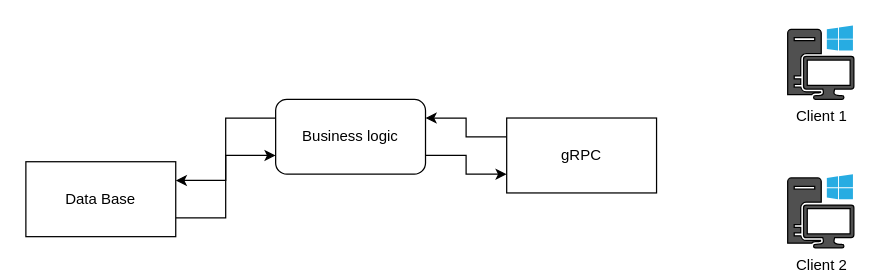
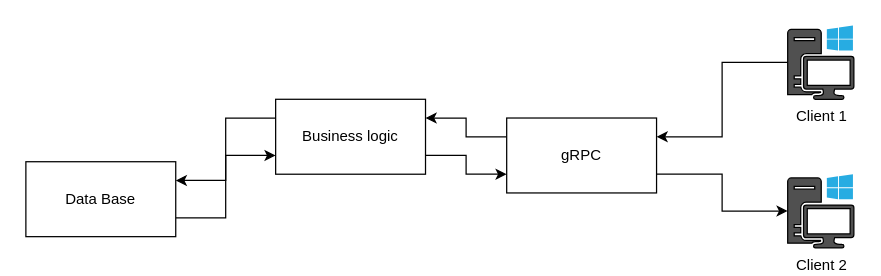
edge "Client 1" -> "gRPC": added
node "Business logic": shape rounded rectangle -> rectangle
edge "gRPC" -> "Client 2": added
